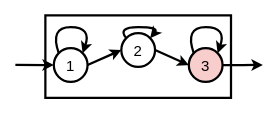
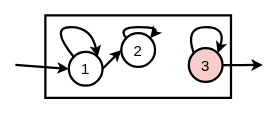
edge "2" -> "3": removed
node "1": moved (71, 65) -> (86, 69)
